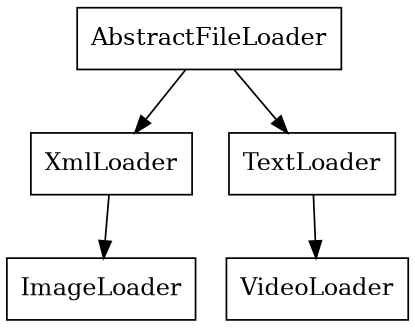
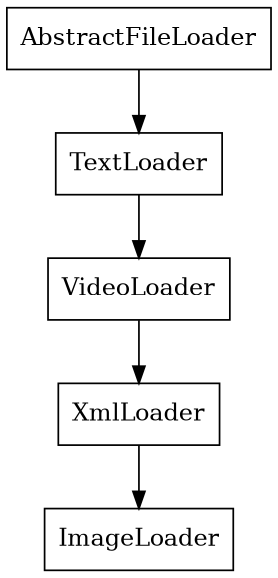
edge "AbstractFileLoader" -> "XmlLoader": now "VideoLoader" -> "XmlLoader"
